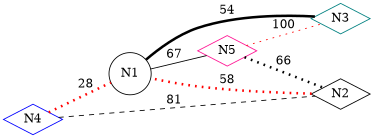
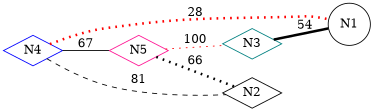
edge "N5" -- "N1": now "N5" -- "N4"
edge "N1" -- "N2": removed, label "58"
